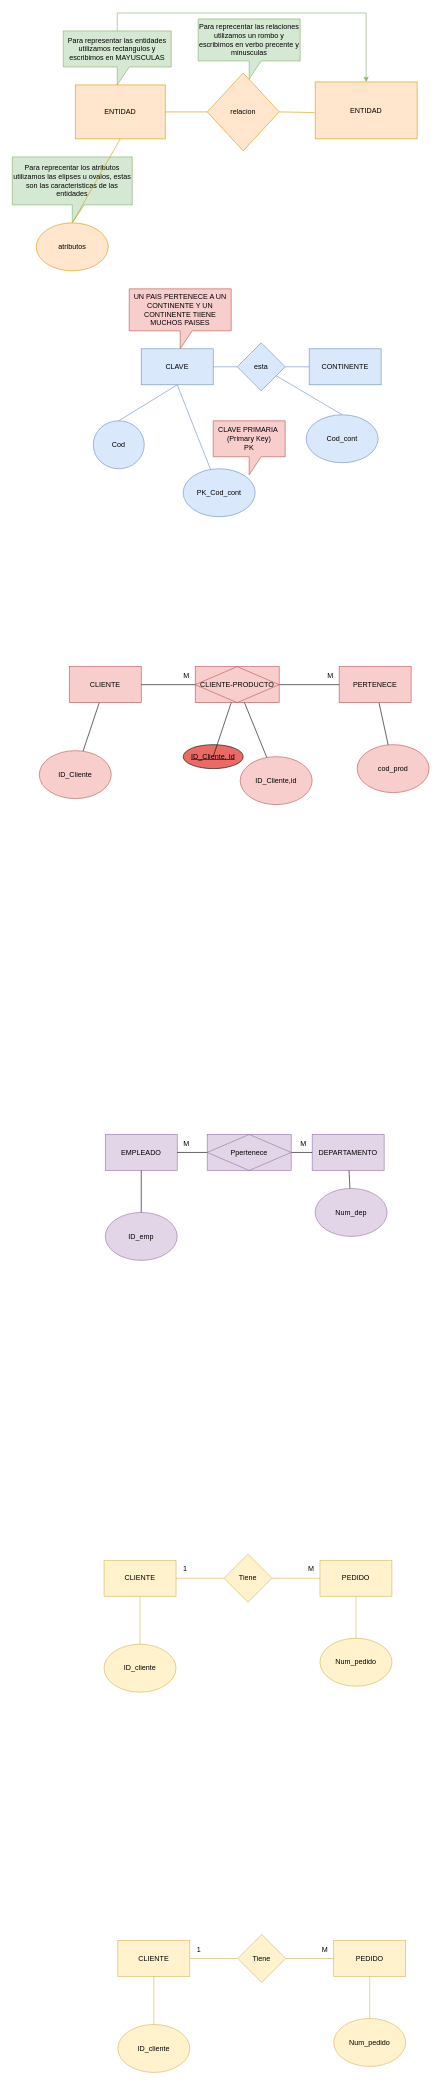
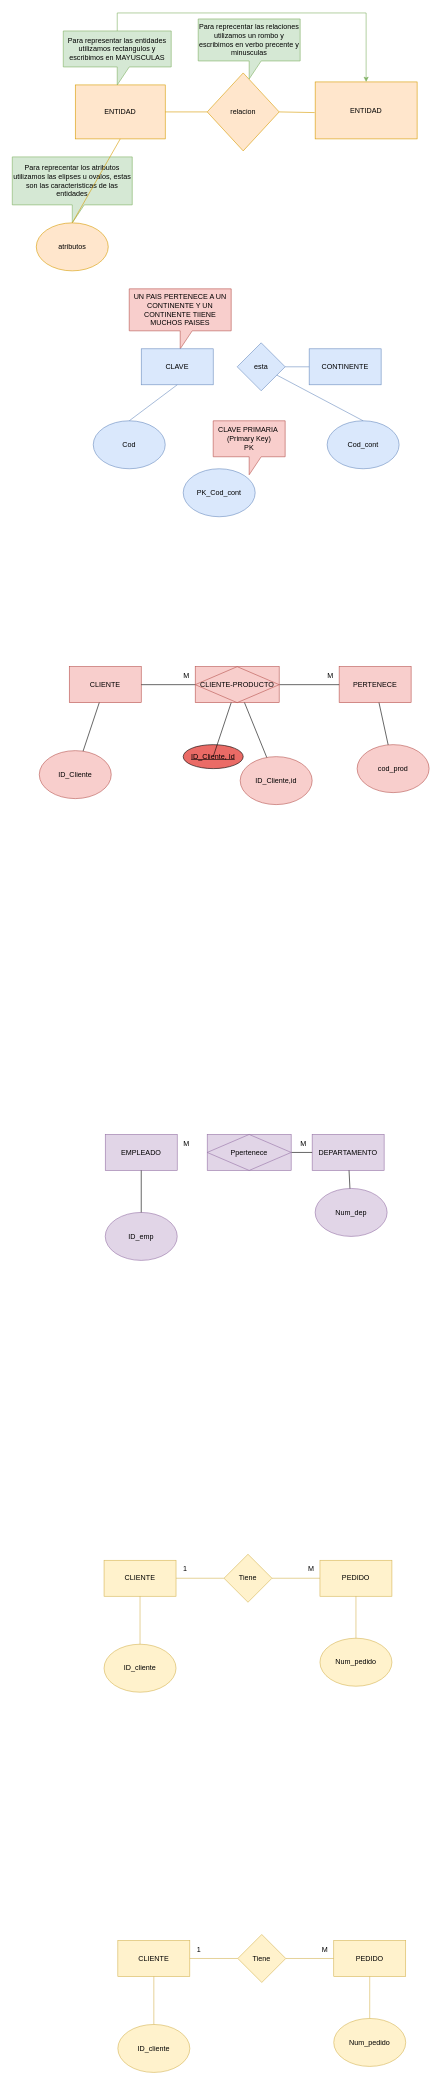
edge "CLAVE" -- "esta": removed
edge "CLAVE" -- "PK_Cod_cont": removed
node "Cod_cont": moved (342, 438) -> (363, 444)
node "Cod": size 51x48 -> 72x48
edge "EMPLEADO" -- "Ppertenece": removed
